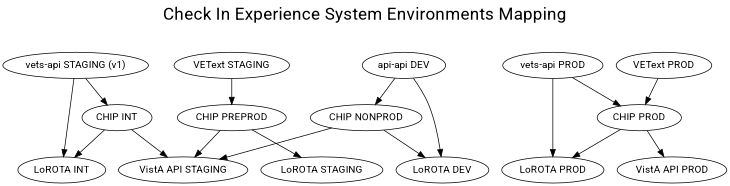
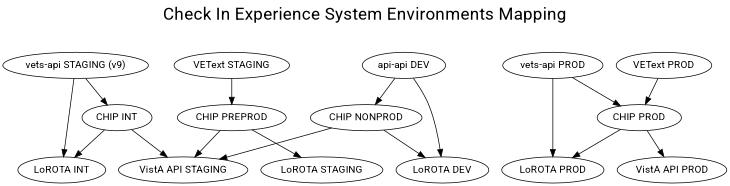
node "vets-api STAGING (v1)": label "vets-api STAGING (v1)" -> "vets-api STAGING (v9)"
